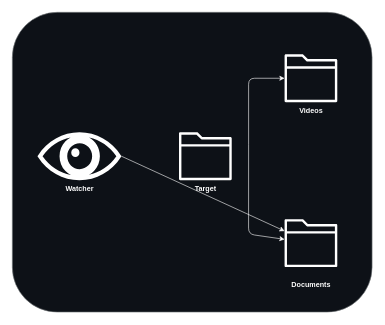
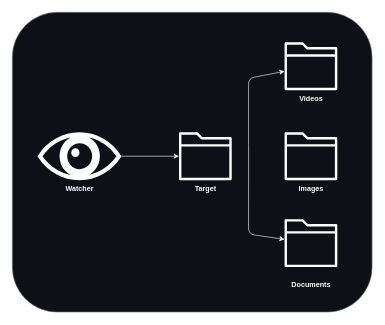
node "Videos": moved (311, 78) -> (311, 66)
node "Images": added
edge "Watcher" -> "Documents": now "Watcher" -> "Target"
